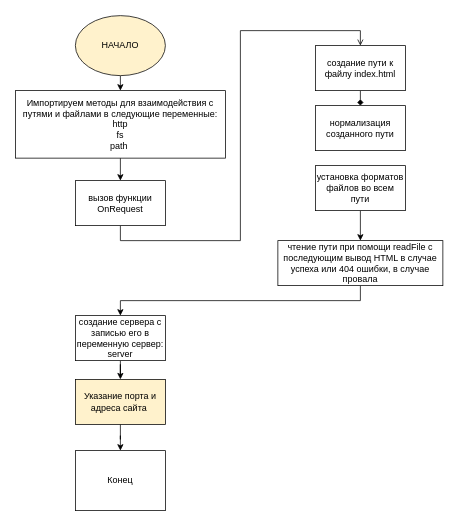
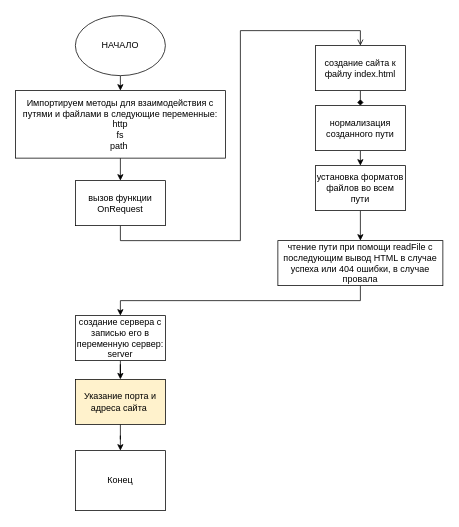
node "НАЧАЛО": fillcolor #fff2cc -> #ffffff
node "создание пути к файлу index.html": label "создание пути к файлу index.html" -> "создание сайта к файлу index.html"
edge "нормализация созданного пути" -> "установка форматов файлов во всем пути": added
